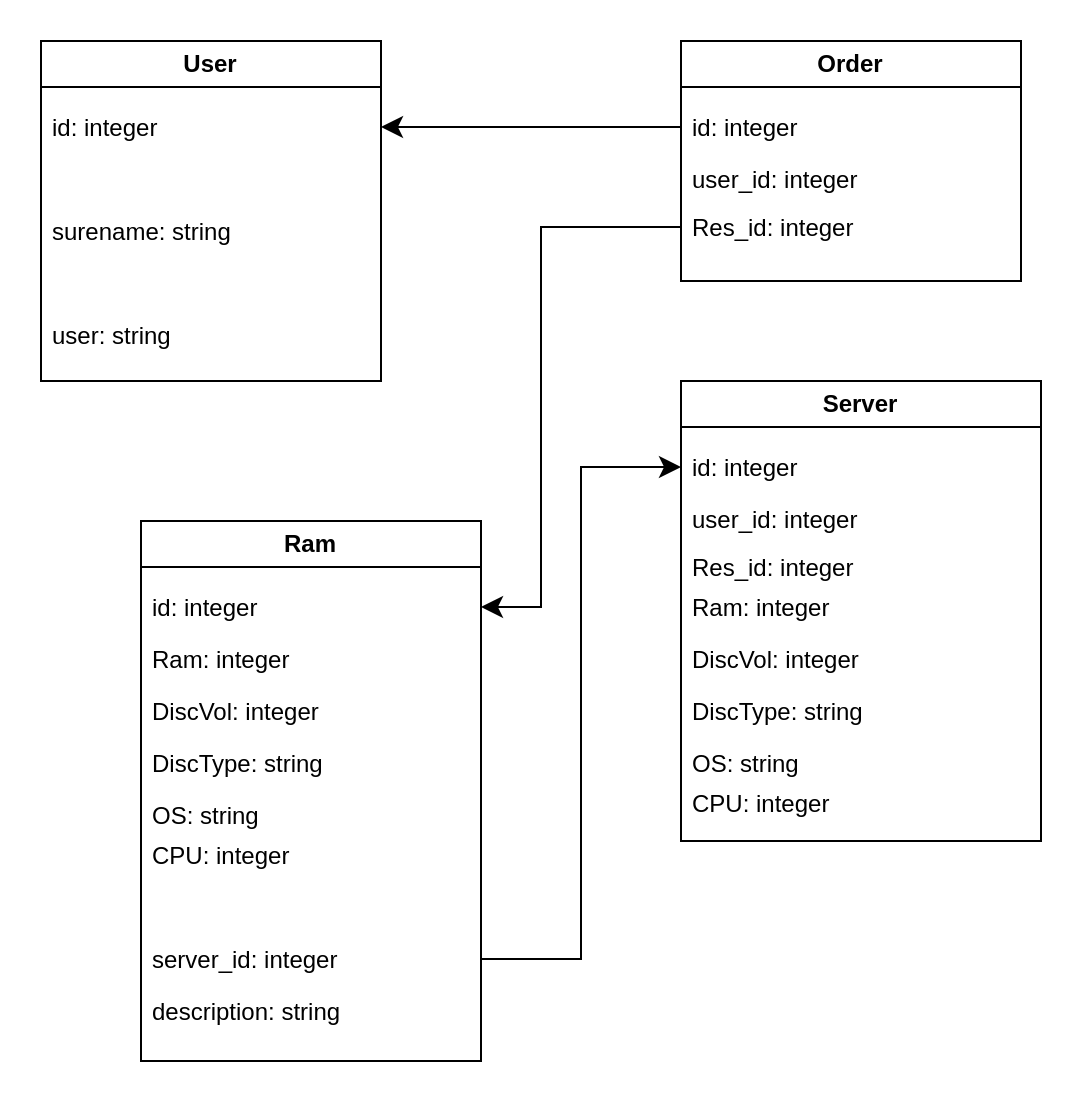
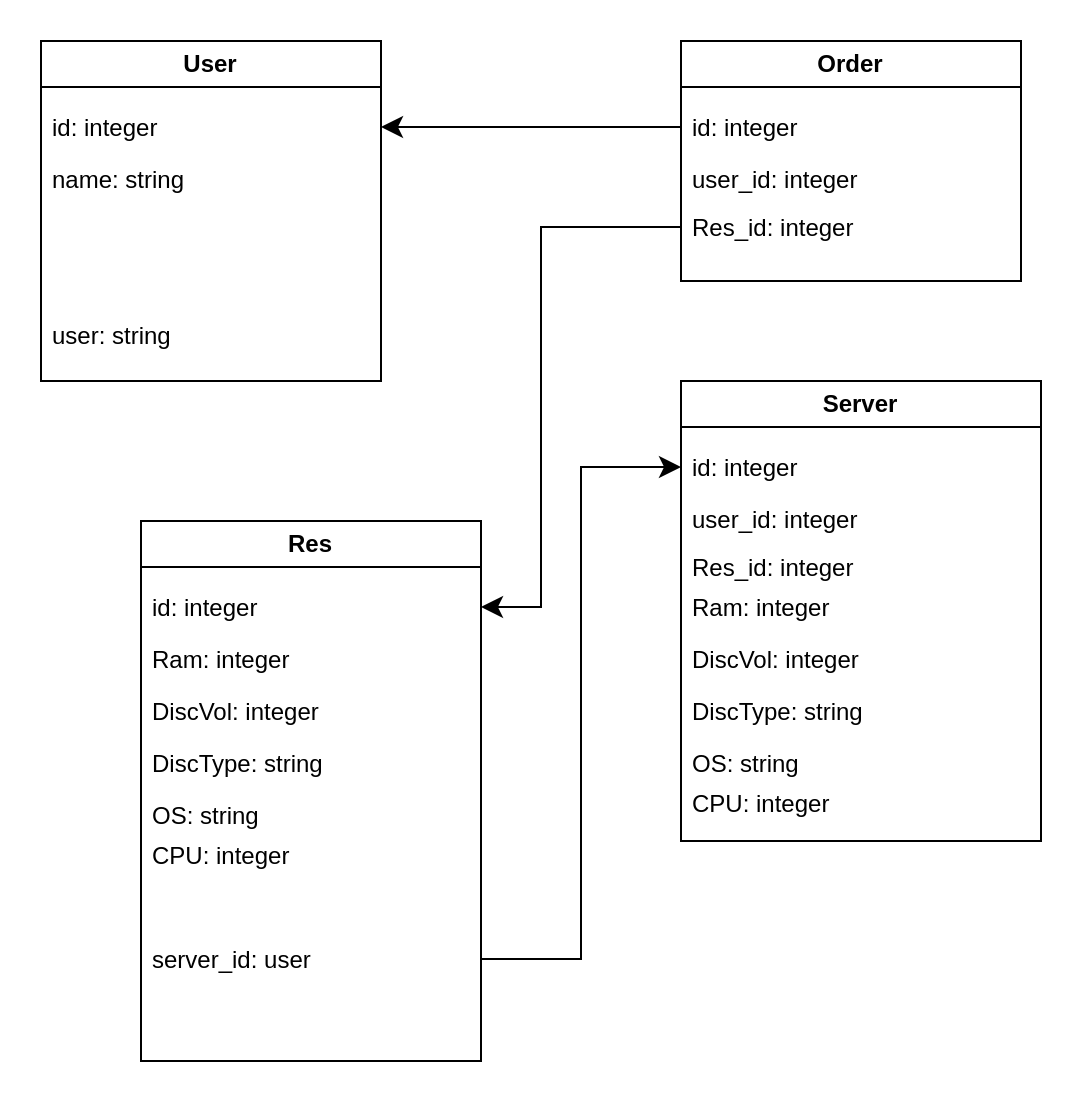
node "name: string": added
node "surename: string": removed
node "Ram": label "Ram" -> "Res"
node "server_id: integer": label "server_id: integer" -> "server_id: user"
node "description: string": removed
